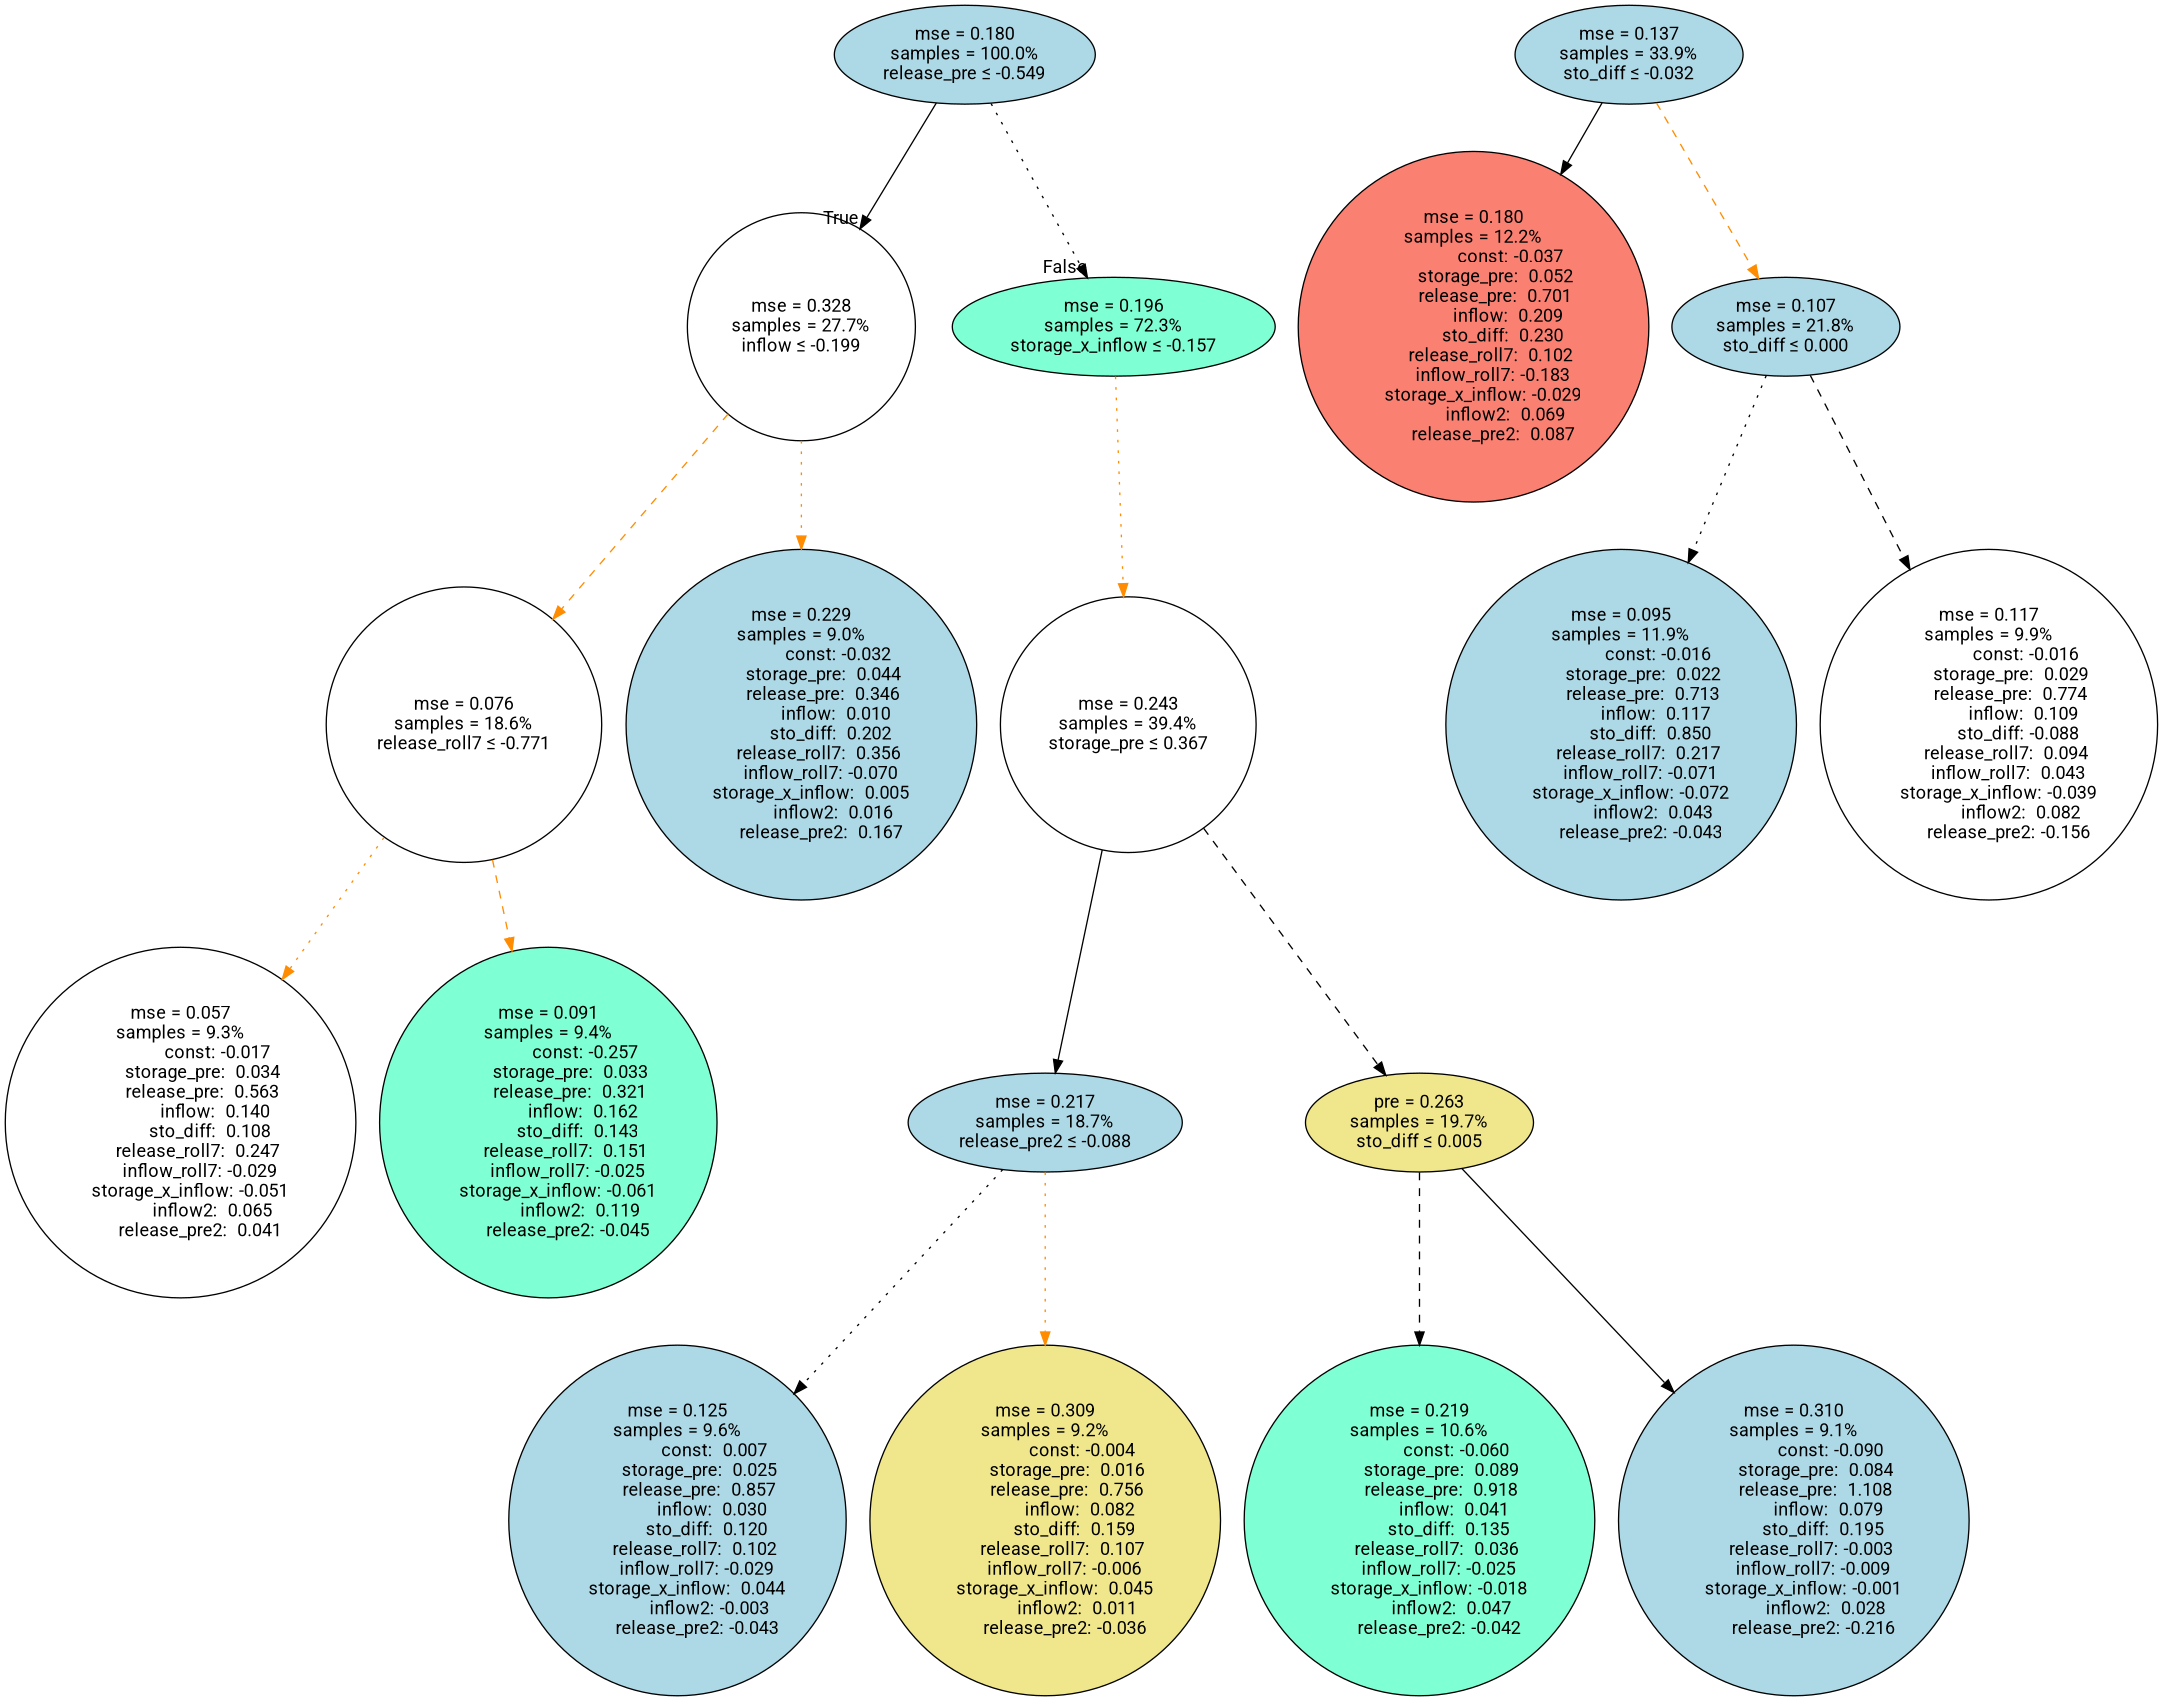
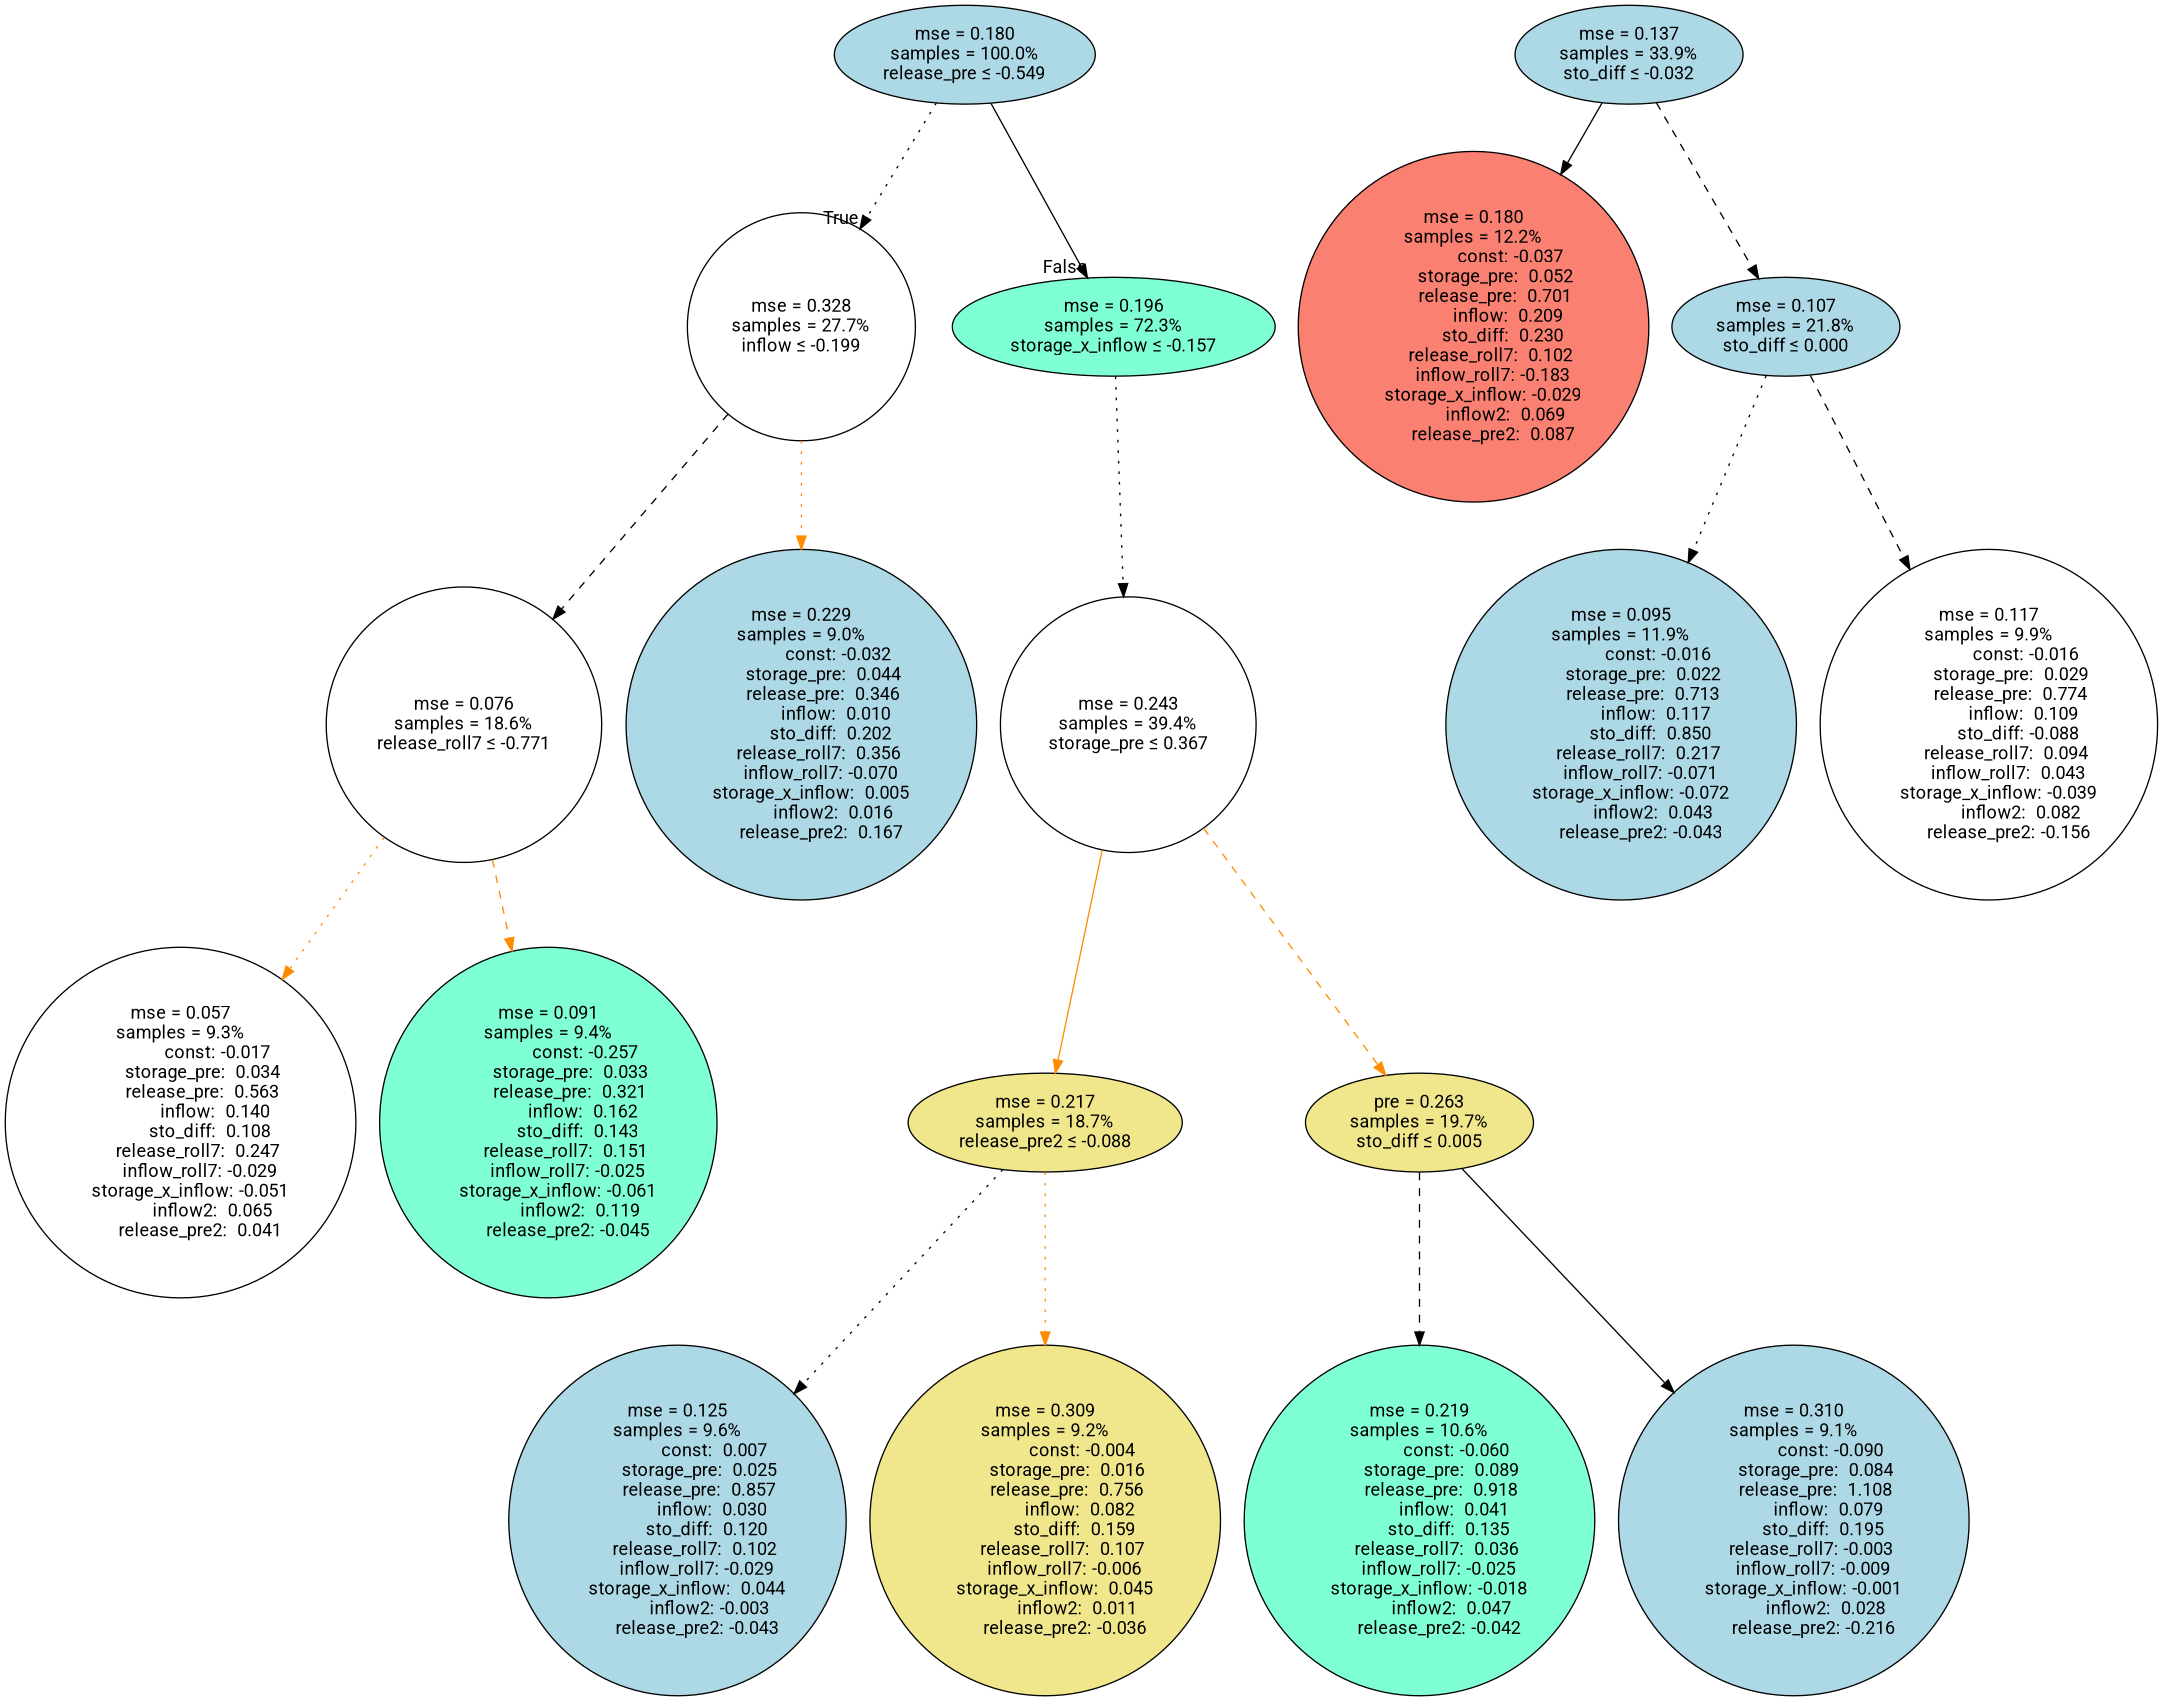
edge "mse = 0.180 samples = 100.0% release_pre ≤ -0.549" -> "mse = 0.328 samples = 27.7% inflow ≤ -0.199": style solid -> dotted
edge "mse = 0.180 samples = 100.0% release_pre ≤ -0.549" -> "mse = 0.196 samples = 72.3% storage_x_inflow ≤ -0.157": style dotted -> solid
edge "mse = 0.137 samples = 33.9% sto_diff ≤ -0.032" -> "mse = 0.107 samples = 21.8% sto_diff ≤ 0.000": color darkorange -> black
edge "mse = 0.196 samples = 72.3% storage_x_inflow ≤ -0.157" -> "mse = 0.243 samples = 39.4% storage_pre ≤ 0.367": color darkorange -> black
edge "mse = 0.328 samples = 27.7% inflow ≤ -0.199" -> "mse = 0.076 samples = 18.6% release_roll7 ≤ -0.771": color darkorange -> black
edge "mse = 0.243 samples = 39.4% storage_pre ≤ 0.367" -> "pre = 0.263 samples = 19.7% sto_diff ≤ 0.005": color black -> darkorange
edge "mse = 0.243 samples = 39.4% storage_pre ≤ 0.367" -> "mse = 0.217 samples = 18.7% release_pre2 ≤ -0.088": color black -> darkorange
node "mse = 0.217 samples = 18.7% release_pre2 ≤ -0.088": fillcolor lightblue -> khaki
